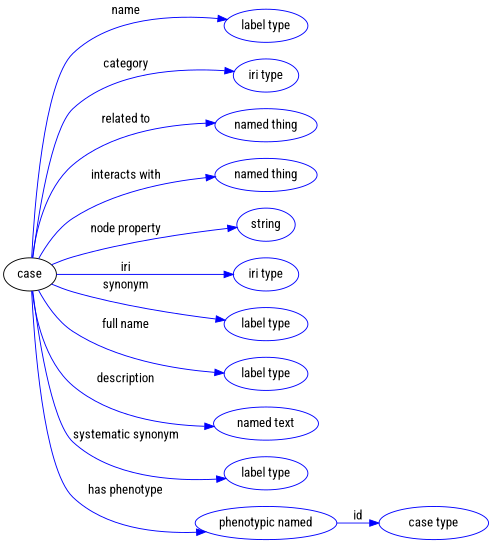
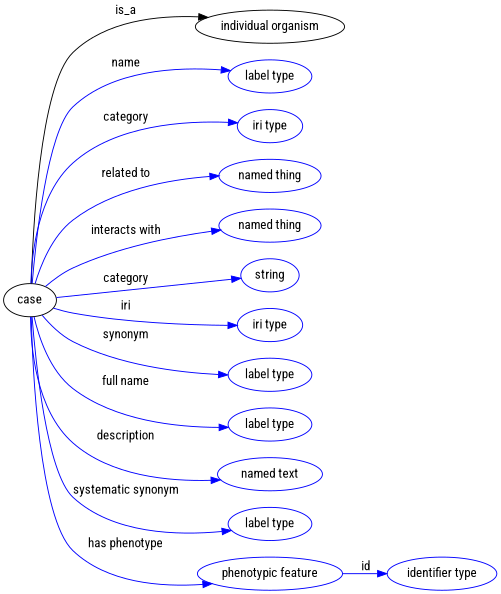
node "individual organism": added
edge "case" -> "string": label "node property" -> "category"
node "phenotypic named": label "phenotypic named" -> "phenotypic feature"
node "case type": label "case type" -> "identifier type"
